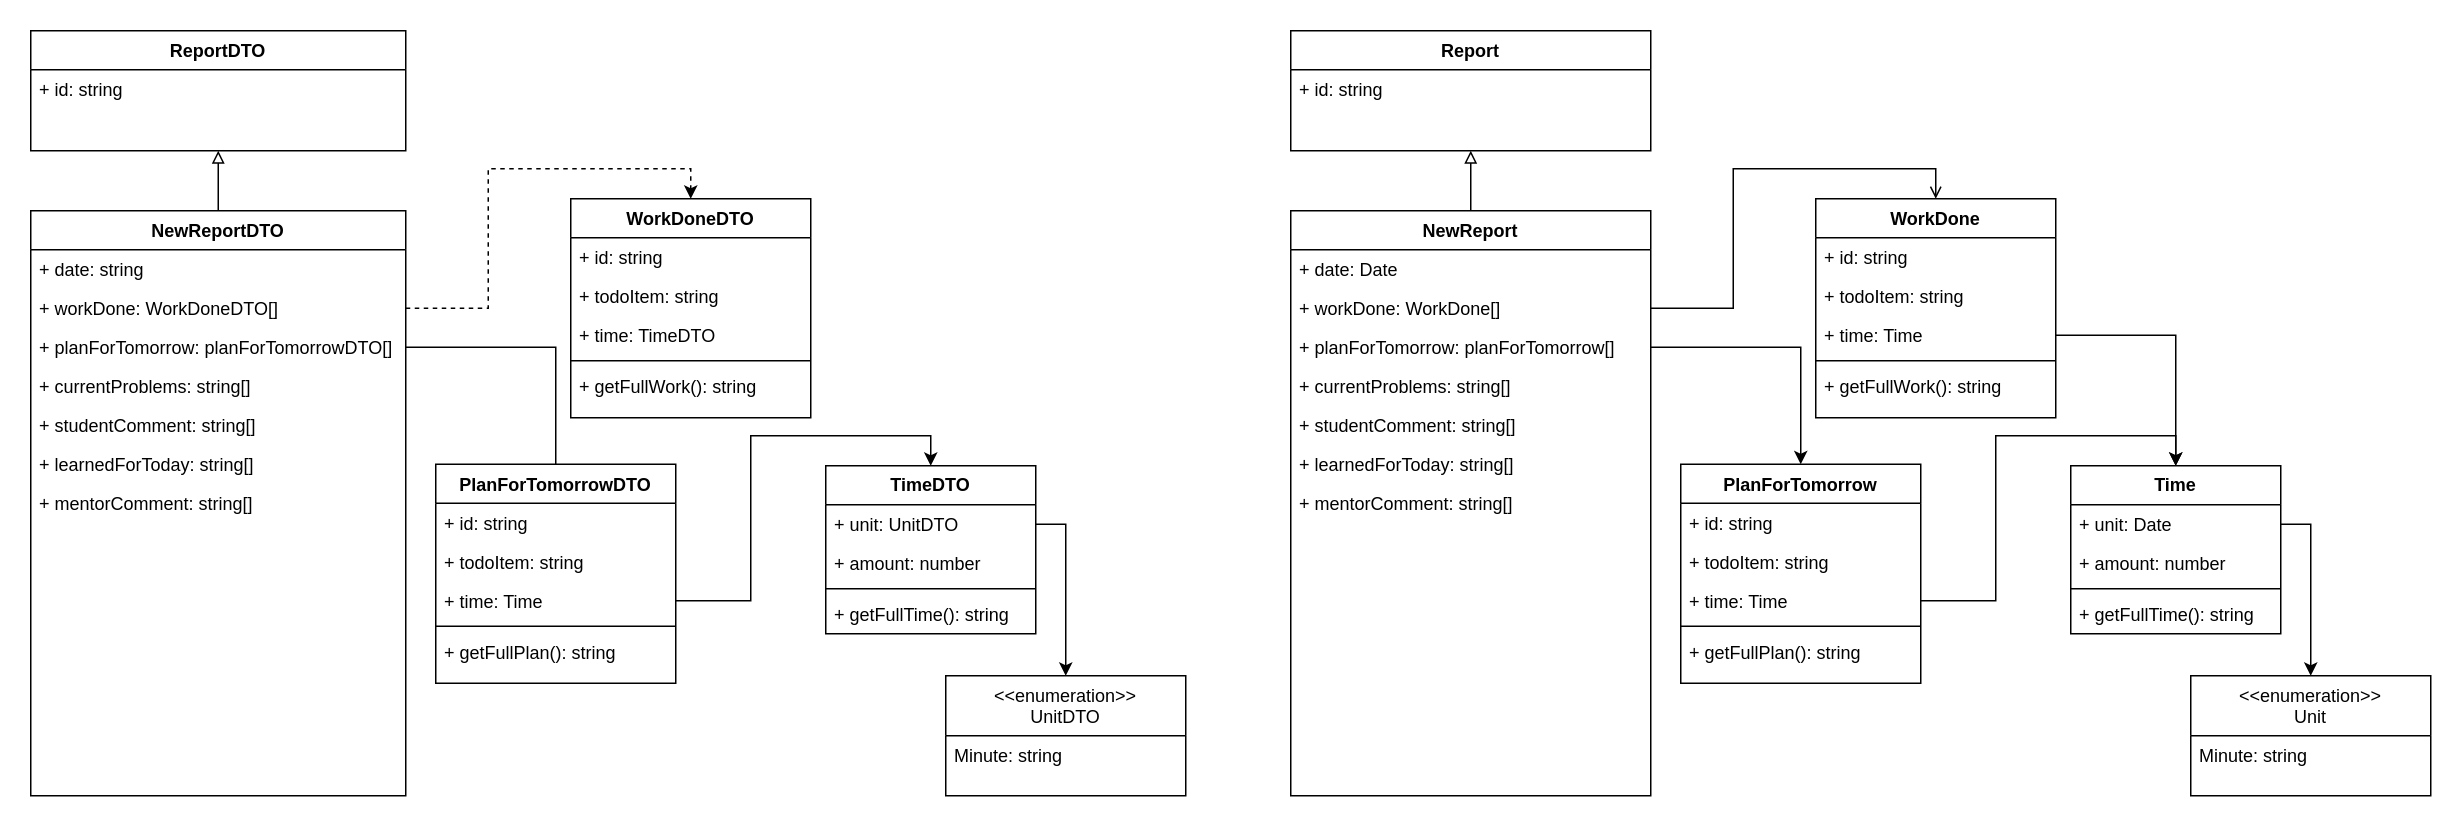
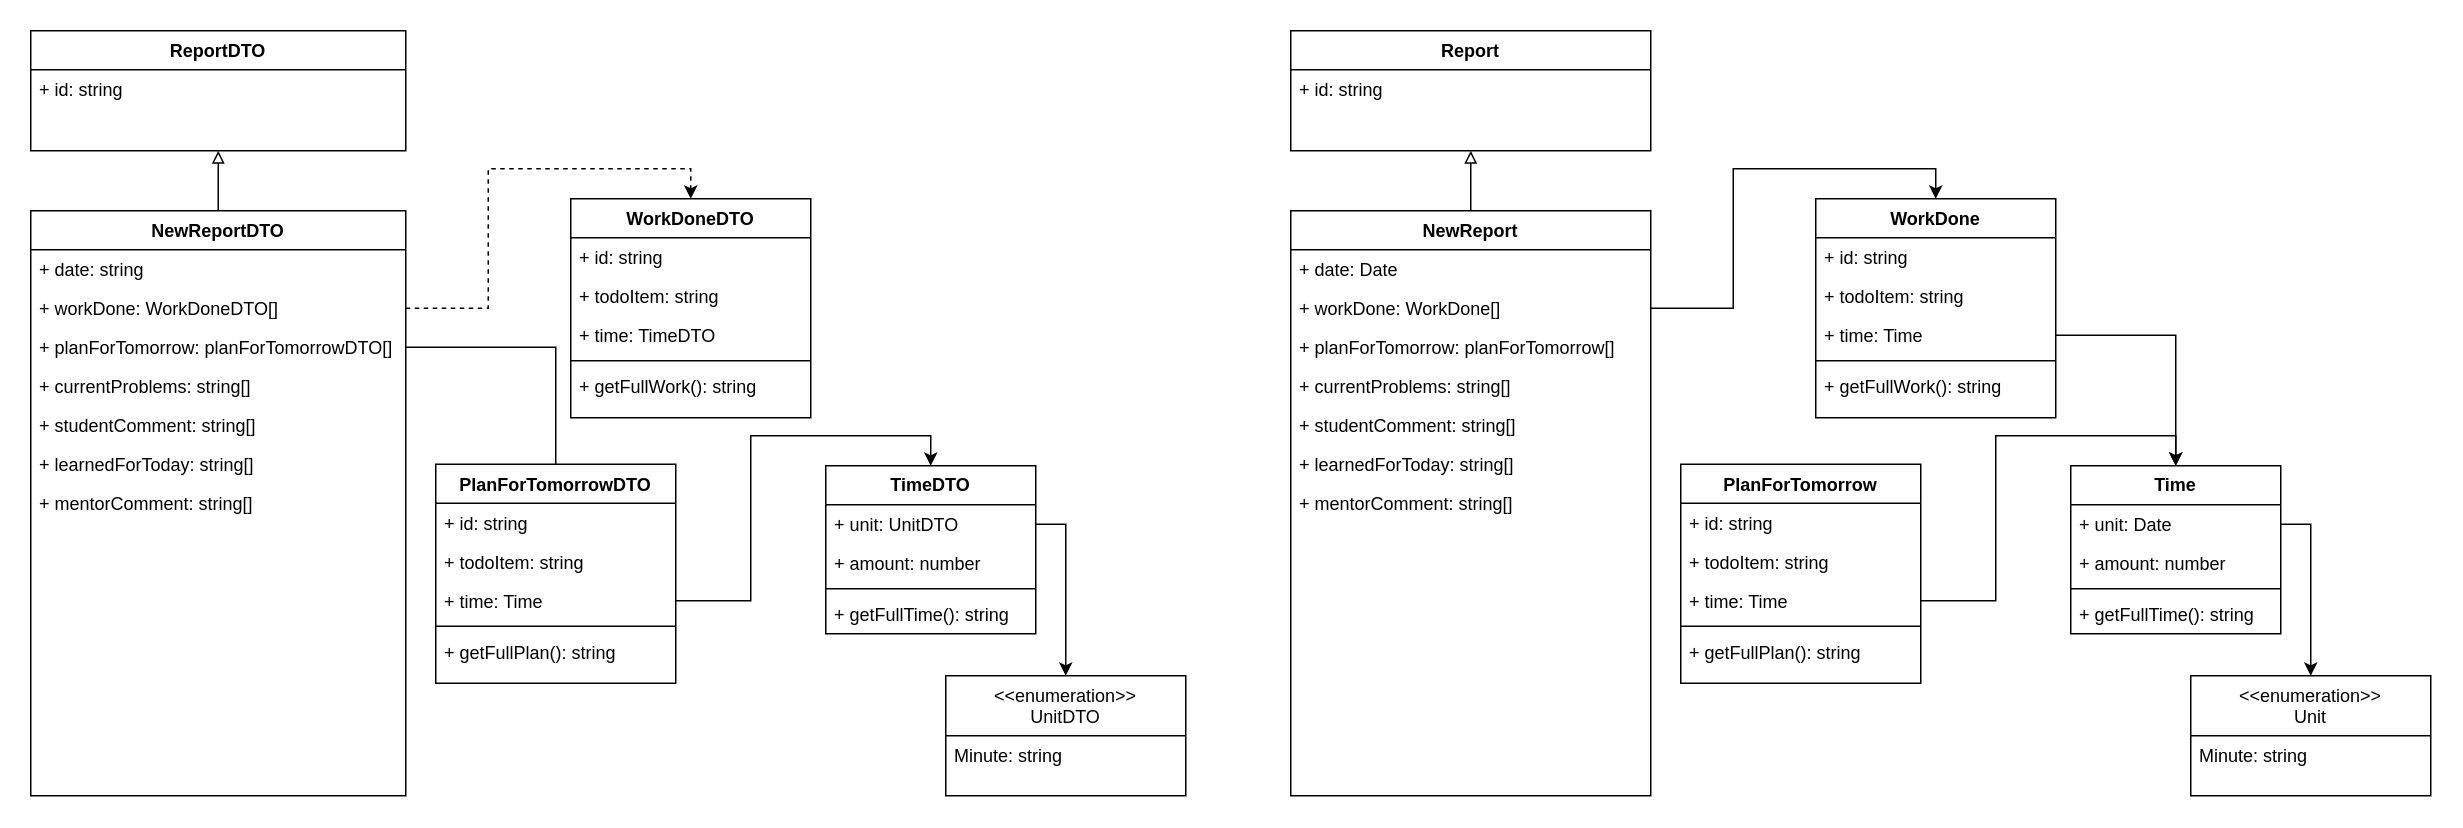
edge "+ workDone: WorkDone[]" -> "WorkDone": arrowhead open -> classic
edge "+ planForTomorrow: planForTomorrow[]" -> "PlanForTomorrow": removed
